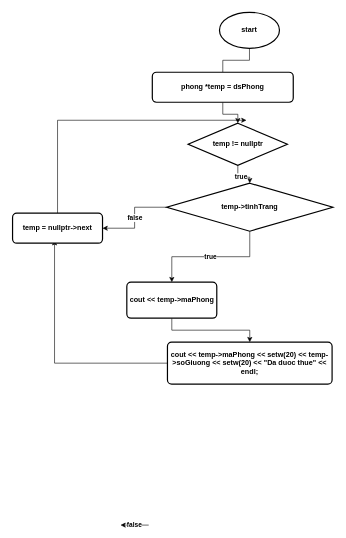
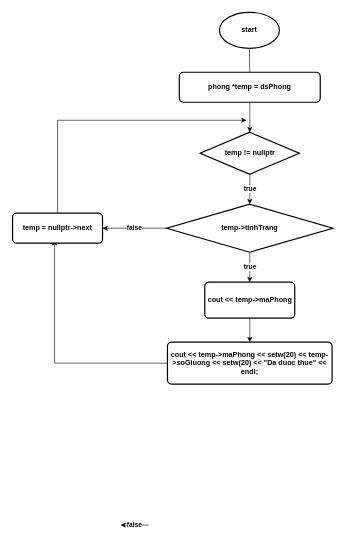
node "phong *temp = dsPhong": moved (223, 87) -> (250, 87)
node "temp != nullptr": moved (238, 144) -> (250, 153)
node "temp->tinhTrang": moved (250, 207) -> (250, 228)
node "cout << temp->maPhong": moved (172, 300) -> (250, 300)
